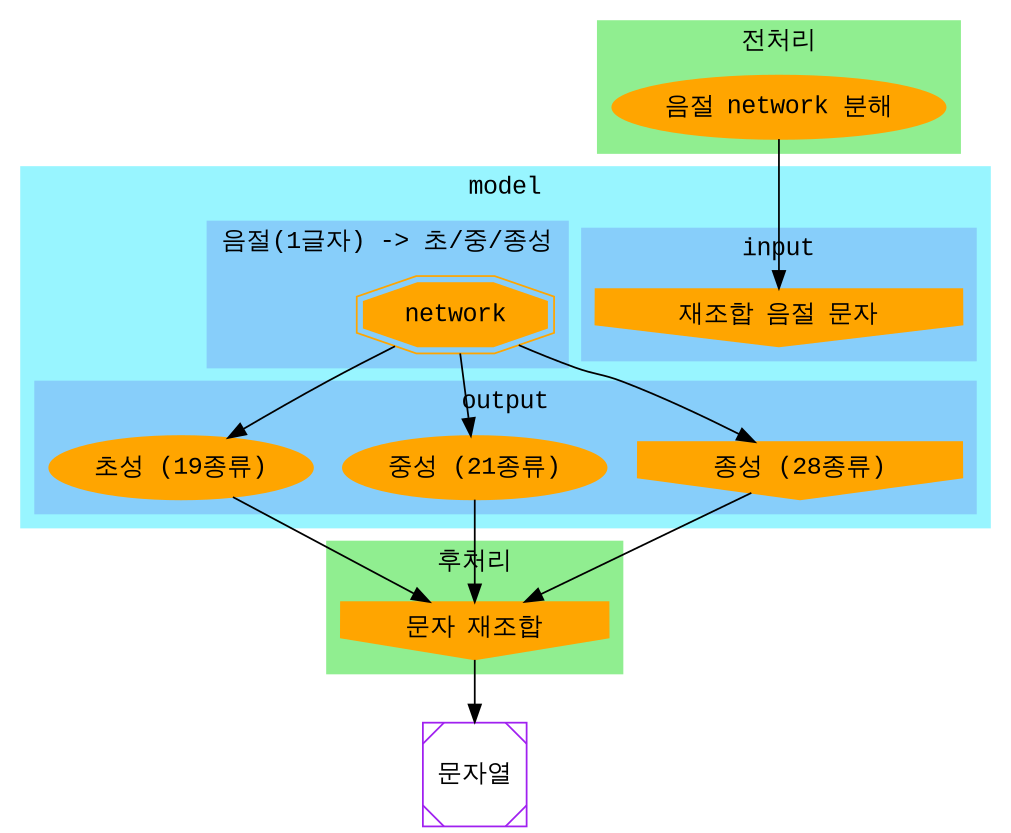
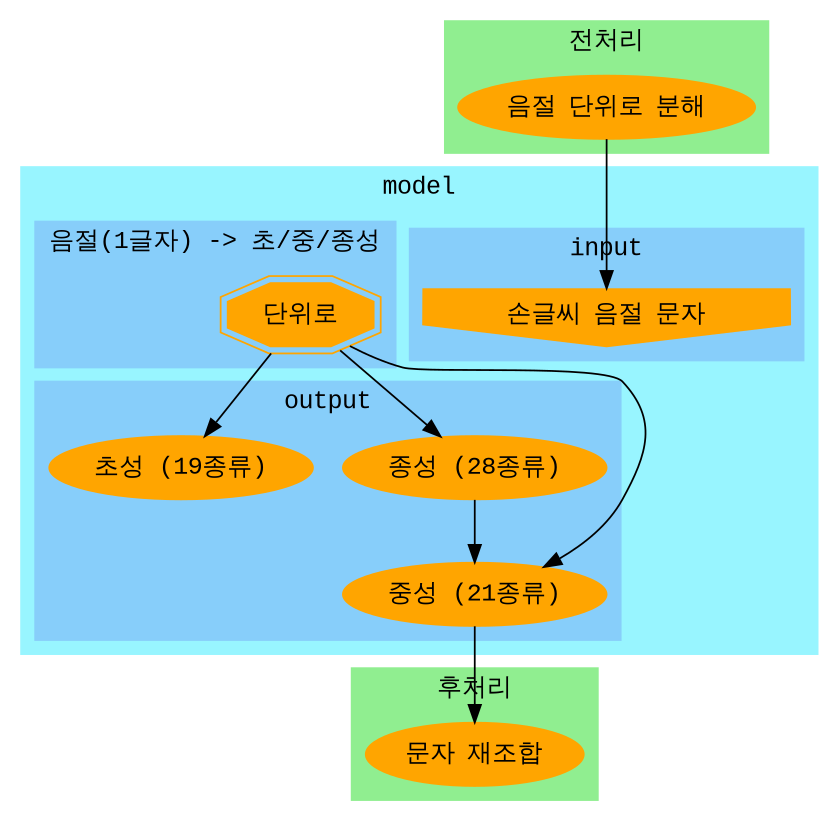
node "음절 network 분해": label "음절 network 분해" -> "음절 단위로 분해"
node "network": label "network" -> "단위로"
node "재조합 음절 문자": label "재조합 음절 문자" -> "손글씨 음절 문자"
node "종성 (28종류)": shape invhouse -> ellipse
edge "초성 (19종류)" -> "문자 재조합": removed
edge "종성 (28종류)" -> "문자 재조합": now "종성 (28종류)" -> "중성 (21종류)"
node "문자 재조합": shape invhouse -> ellipse
node "문자열": removed
